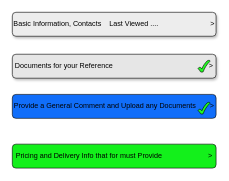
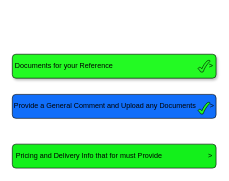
node "Basic Information, Contacts Last Viewed .... >": removed
node "Documents for your Reference >": fillcolor #e6e6e6 -> #23fa23
